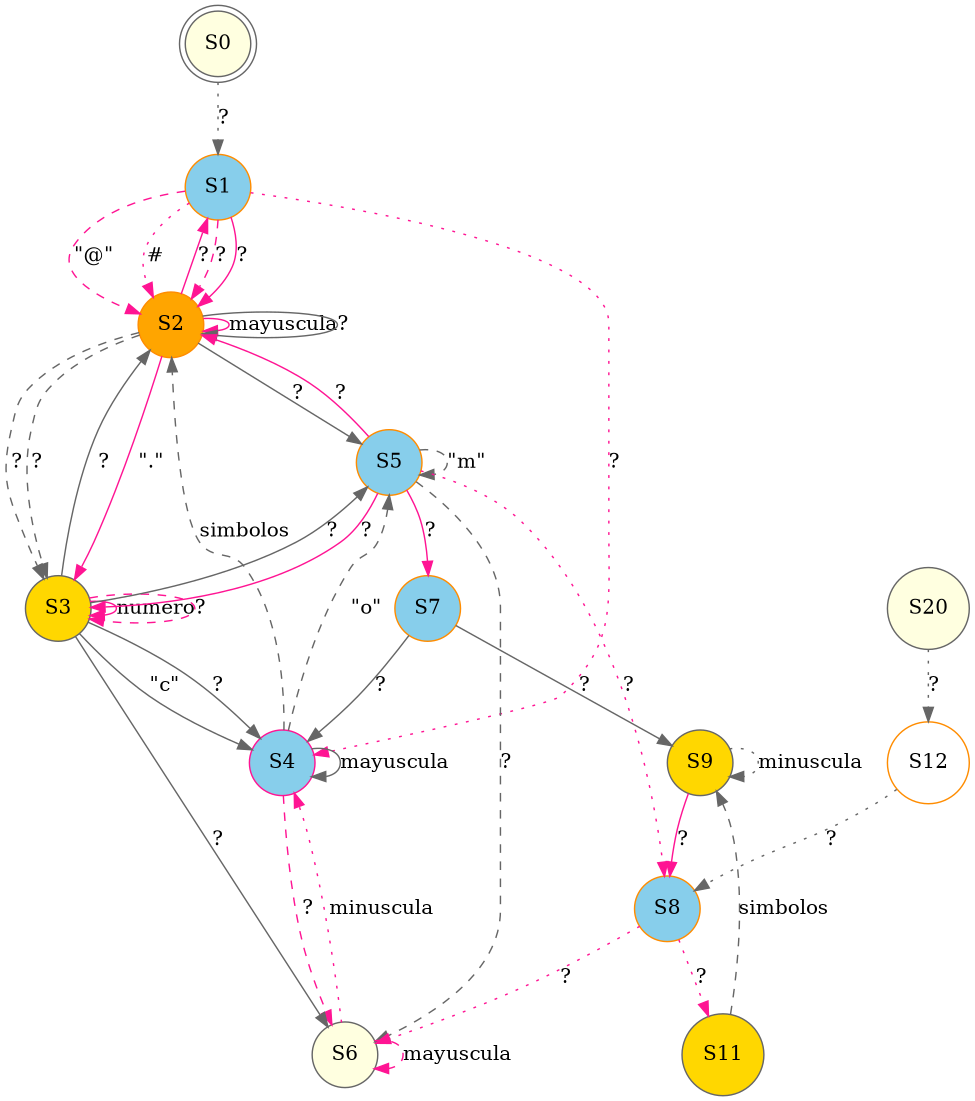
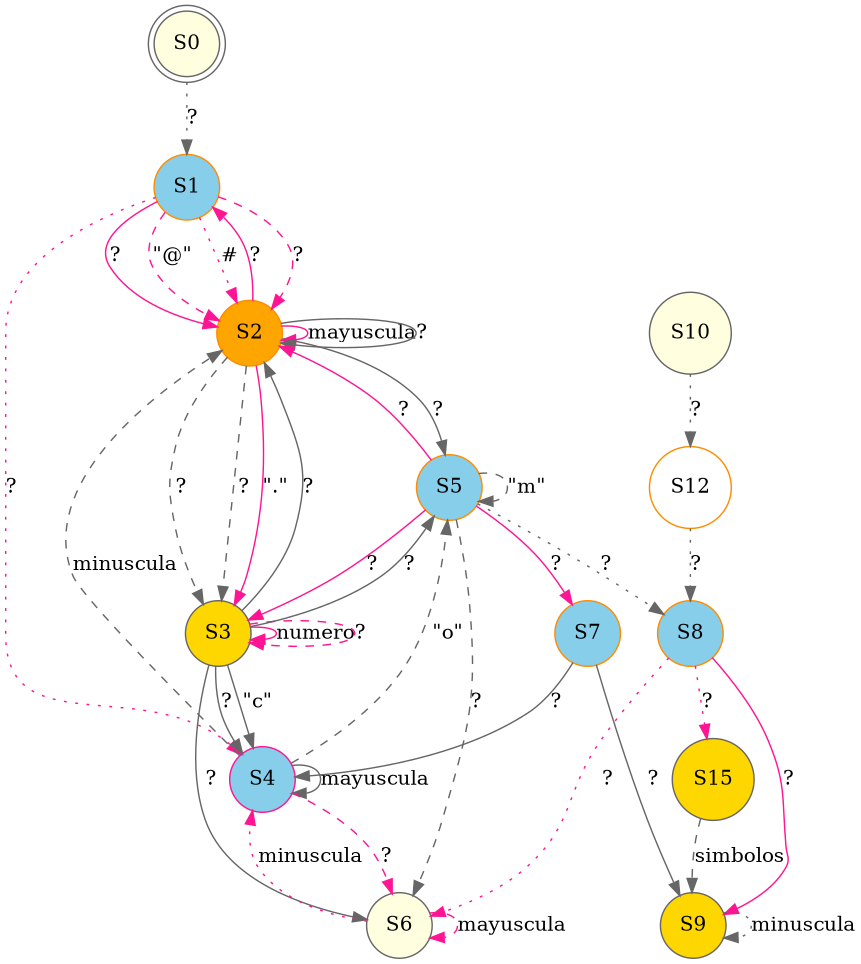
edge "S4" -> "S2": label "simbolos" -> "minuscula"
node "S20": label "S20" -> "S10"
edge "S5" -> "S8": color deeppink -> gray40
edge "S9" -> "S8": reversed
node "S11": label "S11" -> "S15"
